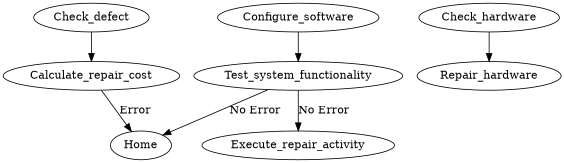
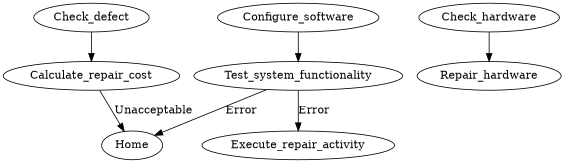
edge "Calculate_repair_cost" -> "Home": label "Error" -> "Unacceptable"
edge "Test_system_functionality" -> "Home": label "No Error" -> "Error"
edge "Test_system_functionality" -> "Execute_repair_activity": label "No Error" -> "Error"
